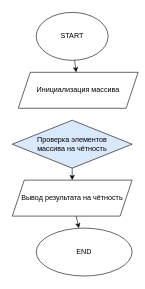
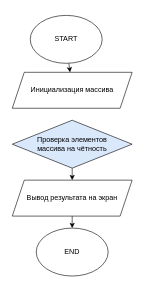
node "START": moved (72, 36) -> (66, 39)
node "Инициализация массива": moved (78, 90) -> (72, 90)
node "Вывод результата на чётность": label "Вывод результата на чётность" -> "Вывод результата на экран"
node "END": size 96x48 -> 72x48
